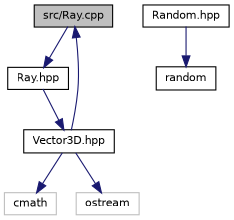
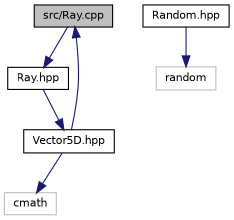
node "random": color black -> grey75
node "Vector3D.hpp": label "Vector3D.hpp" -> "Vector5D.hpp"
node "ostream": removed
